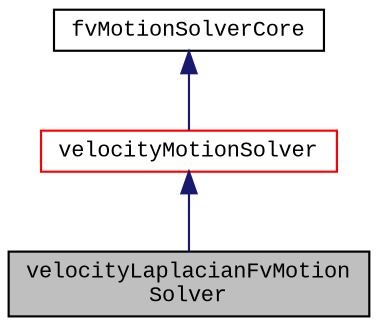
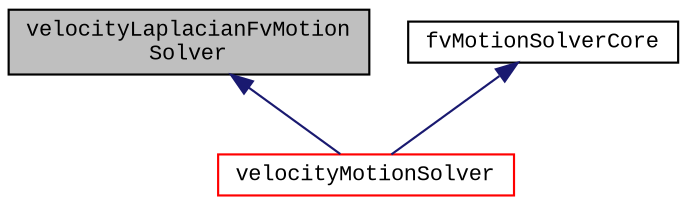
edge "velocityLaplacianFvMotion Solver" -> "velocityMotionSolver": reversed
